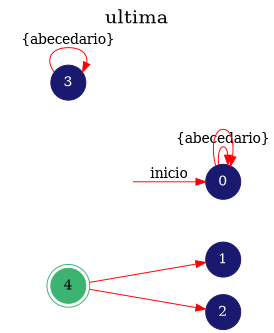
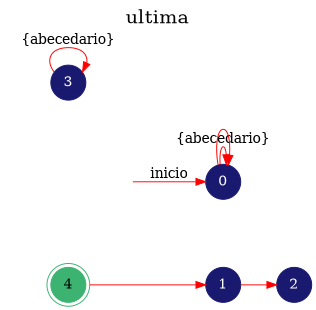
edge "4" -> "2": now "1" -> "2"
